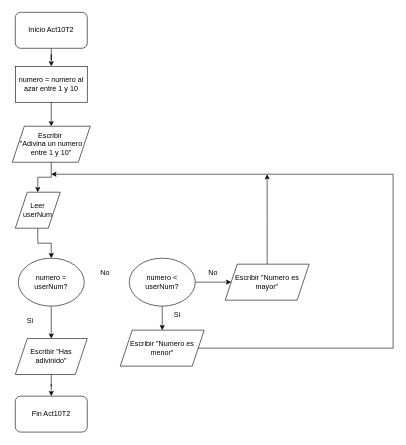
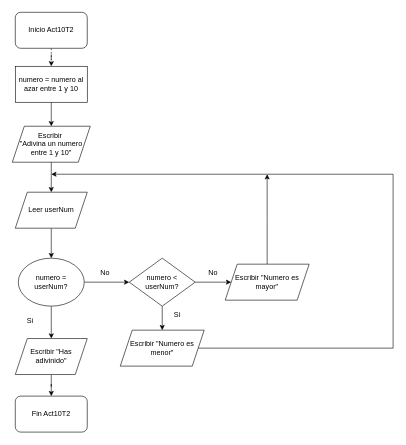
edge "Inicio Act10T2" -> "numero = numero al azar entre 1 y 10": style solid -> dashed
node "Leer userNum": size 45x36 -> 72x36
edge "numero = userNum?" -> "numero < userNum?": added
node "numero < userNum?": shape ellipse -> diamond
